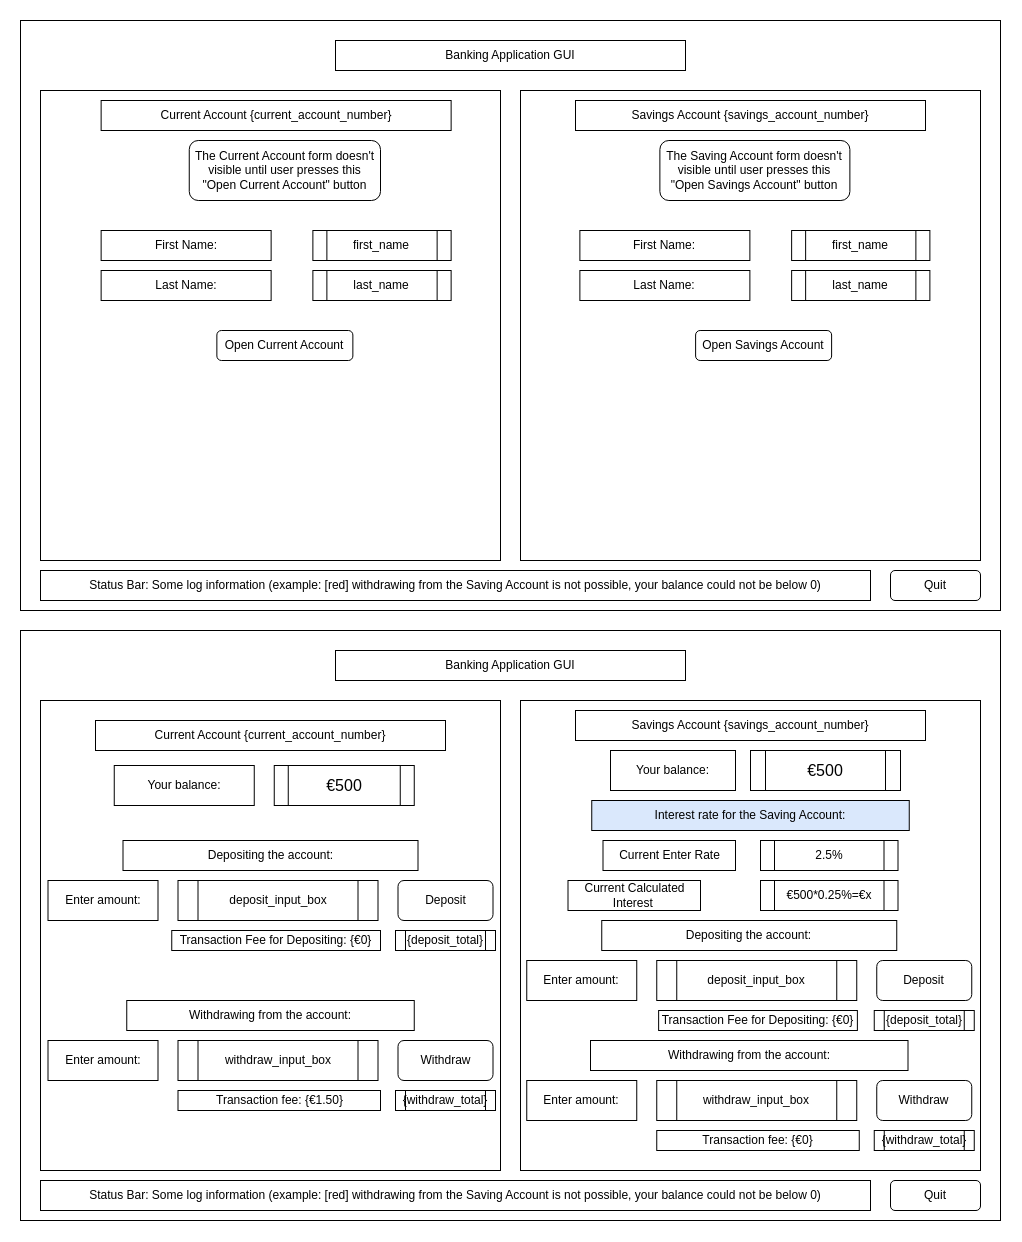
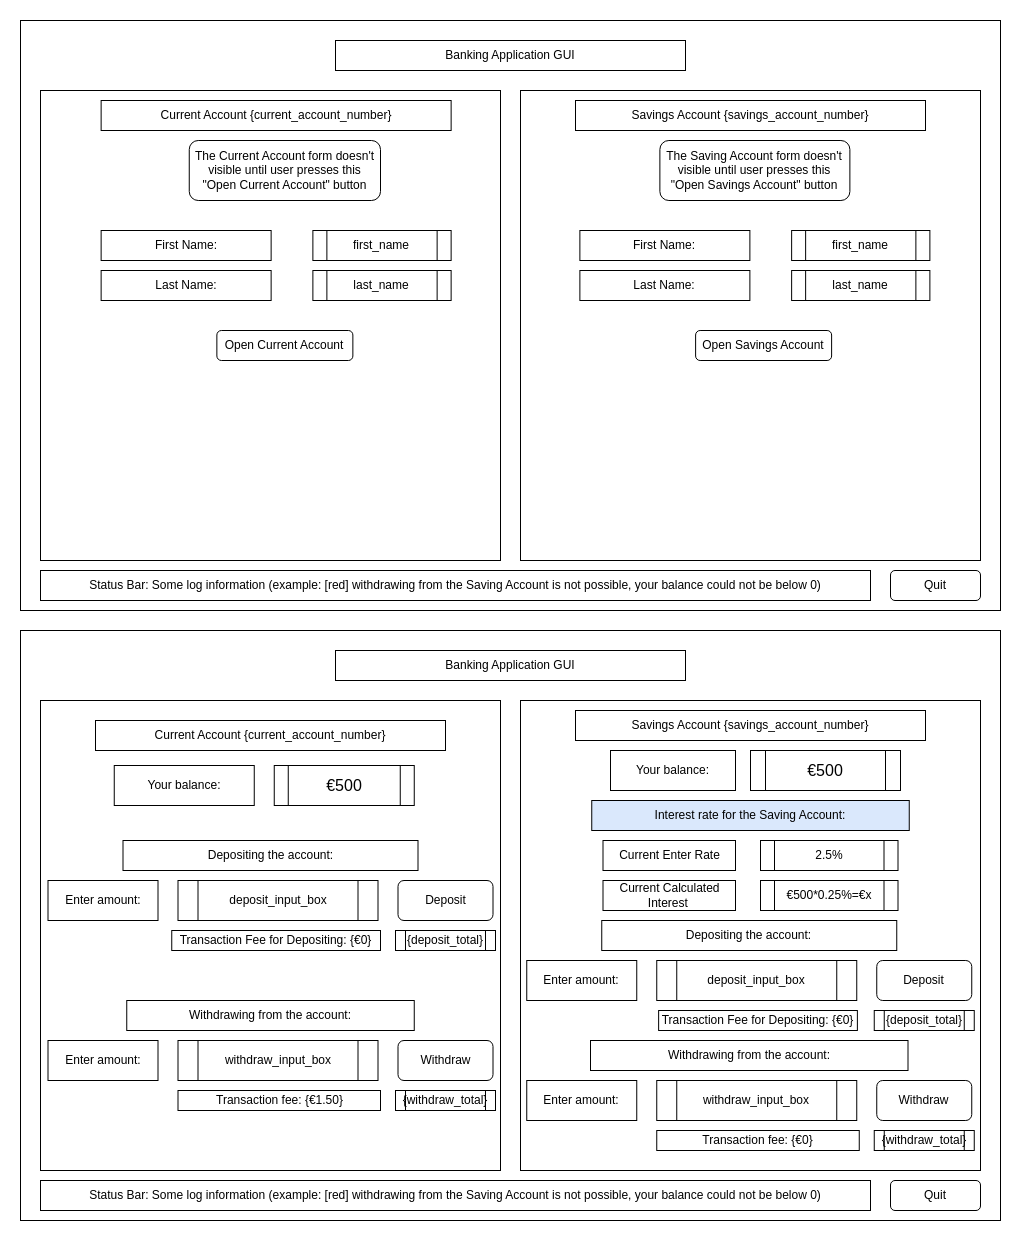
node "Current Calculated Interest": moved (634, 896) -> (669, 896)
